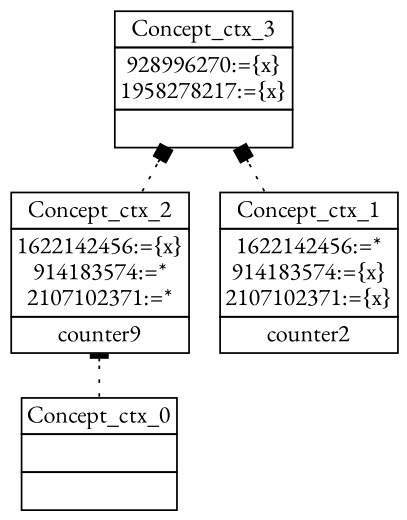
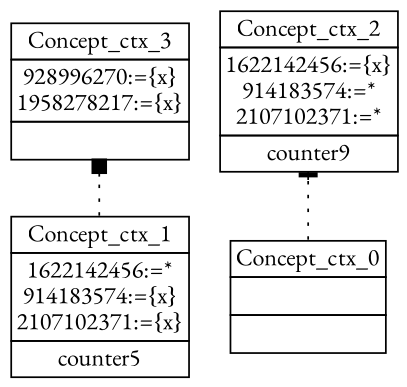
edge "Concept_ctx_2" -> "Concept_ctx_3": removed
node "Concept_ctx_1": text "counter2" -> "counter5"
